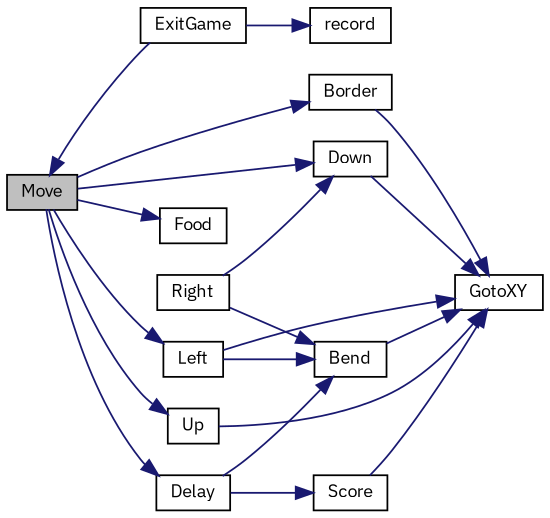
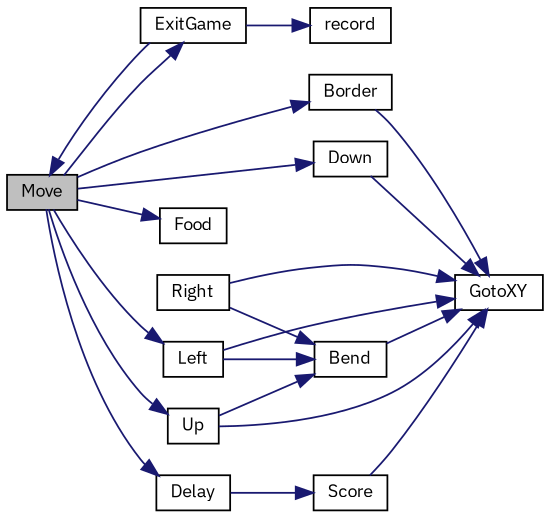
edge "Move" -> "ExitGame": added
edge "Right" -> "Down": now "Right" -> "GotoXY"
edge "Delay" -> "Bend": now "Up" -> "Bend"
